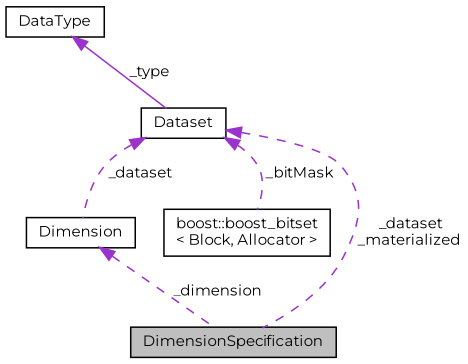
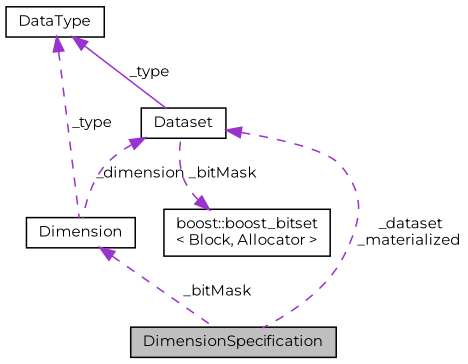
edge "Dimension" -> "DataType": added, label "_type"
edge "boost::boost_bitset < Block, Allocator >" -> "Dataset": reversed
edge "Dimension" -> "Dataset": label " _dataset" -> " _dimension"
edge "DimensionSpecification" -> "Dimension": label " _dimension" -> " _bitMask"
